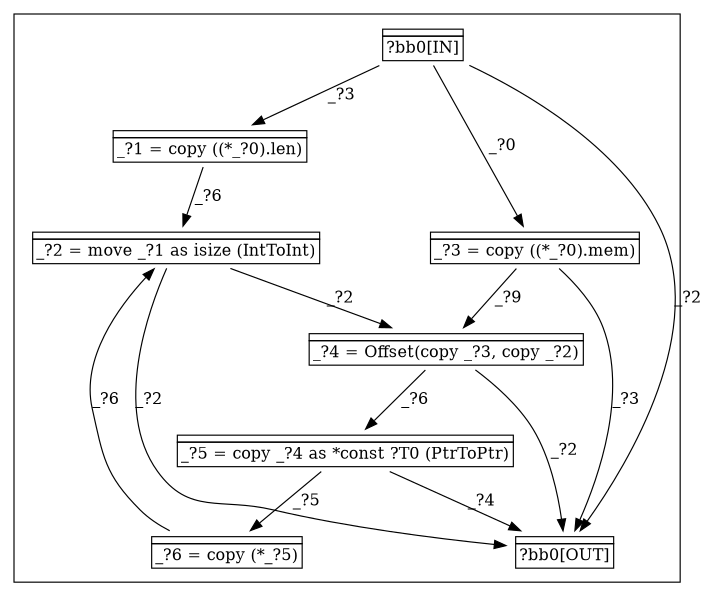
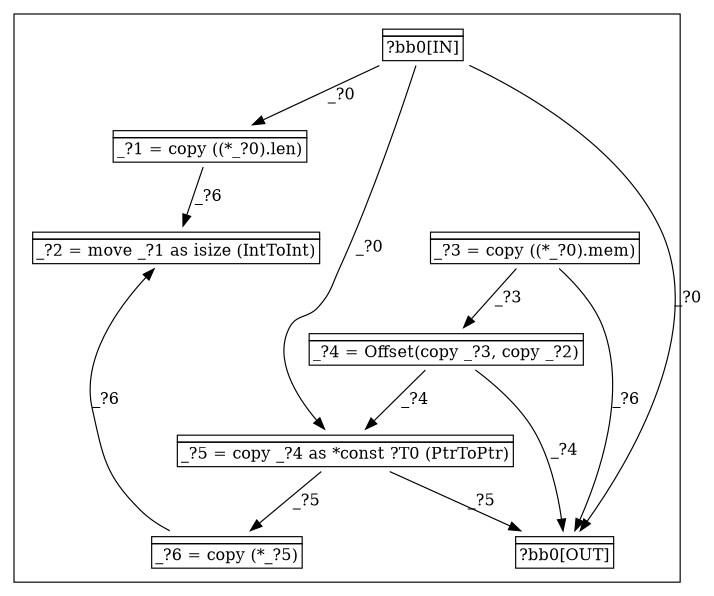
edge "?bb0[IN]" -> "_?1 = copy ((*_?0).len)": label "_?3" -> "_?0"
edge "?bb0[IN]" -> "_?3 = copy ((*_?0).mem)": now "?bb0[IN]" -> "_?5 = copy _?4 as *const ?T0 (PtrToPtr)"
edge "_?2 = move _?1 as isize (IntToInt)" -> "_?4 = Offset(copy _?3, copy _?2)": removed, label "_?2"
edge "_?3 = copy ((*_?0).mem)" -> "_?4 = Offset(copy _?3, copy _?2)": label "_?9" -> "_?3"
edge "?bb0[IN]" -> "?bb0[OUT]": label "_?2" -> "_?0"
edge "_?4 = Offset(copy _?3, copy _?2)" -> "_?5 = copy _?4 as *const ?T0 (PtrToPtr)": label "_?6" -> "_?4"
edge "_?3 = copy ((*_?0).mem)" -> "?bb0[OUT]": label "_?3" -> "_?6"
edge "_?4 = Offset(copy _?3, copy _?2)" -> "?bb0[OUT]": label "_?2" -> "_?4"
edge "_?5 = copy _?4 as *const ?T0 (PtrToPtr)" -> "?bb0[OUT]": label "_?4" -> "_?5"
edge "_?2 = move _?1 as isize (IntToInt)" -> "?bb0[OUT]": removed, label "_?2"
